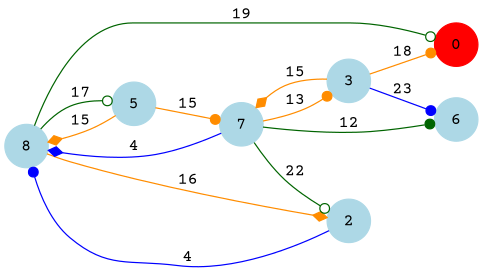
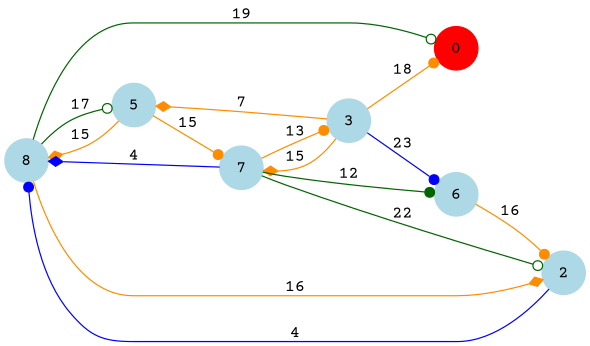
edge "3" -> "5": added, label "7"
edge "6" -> "2": added, label "16"
